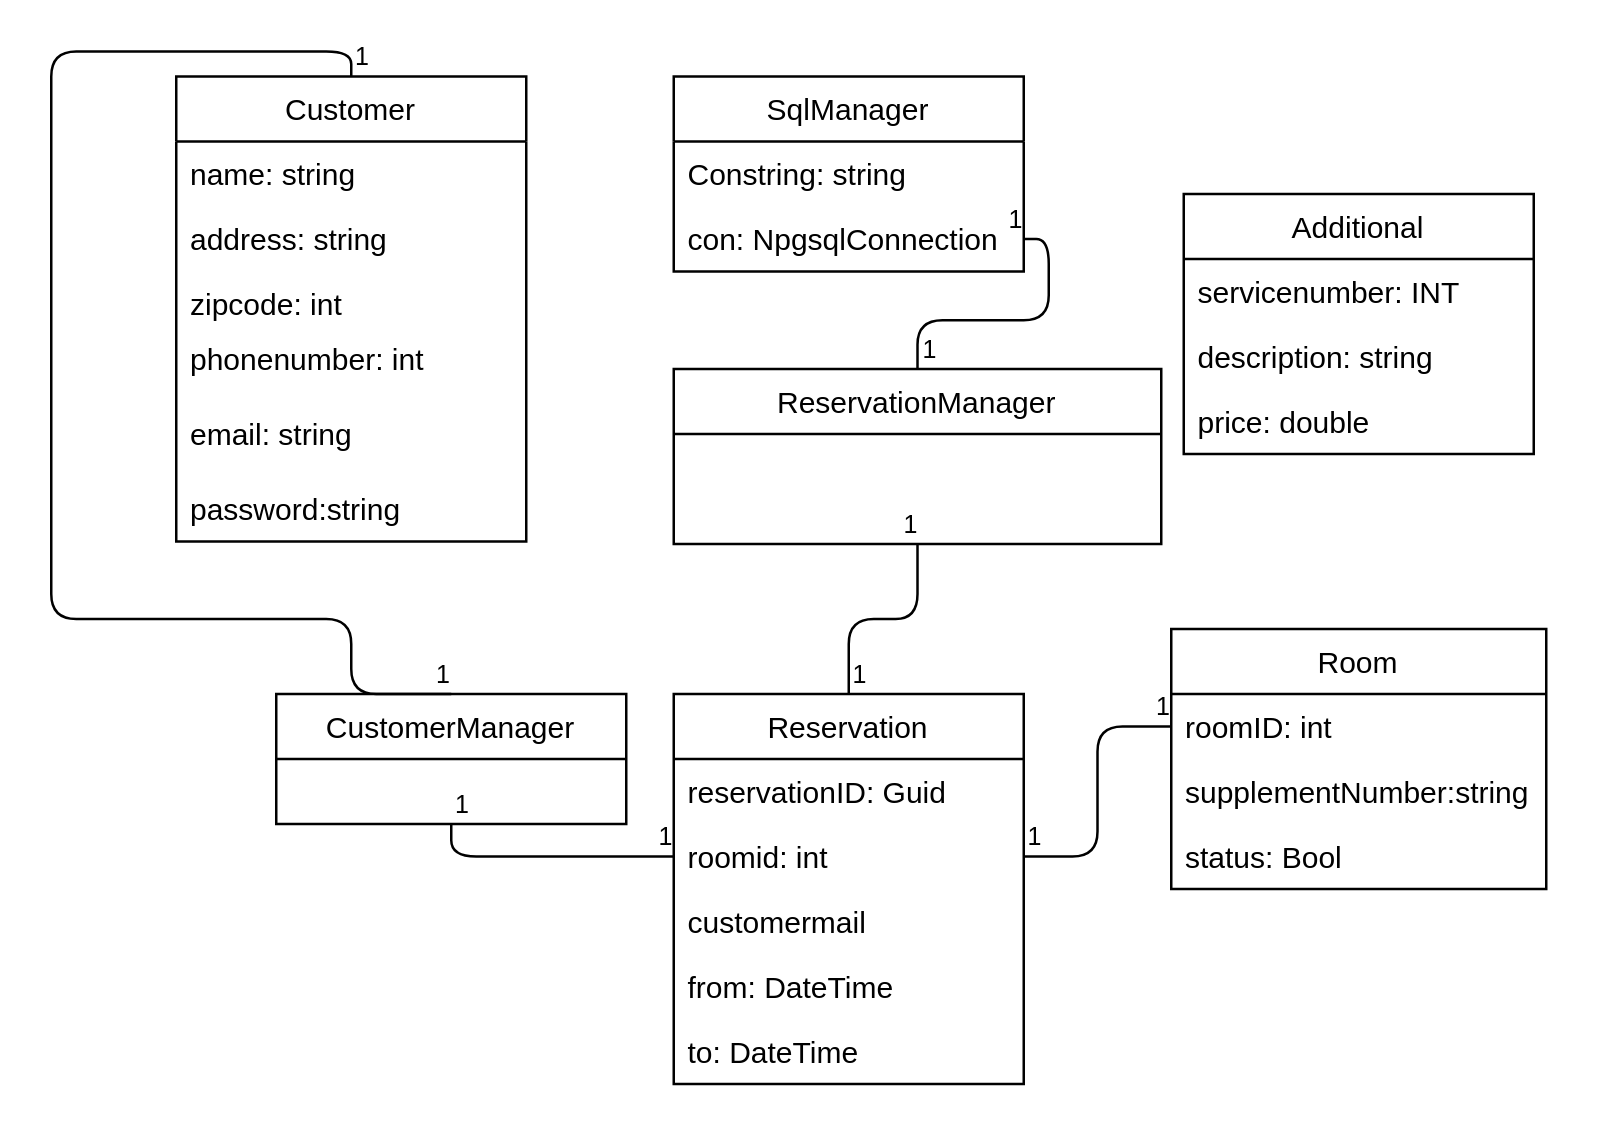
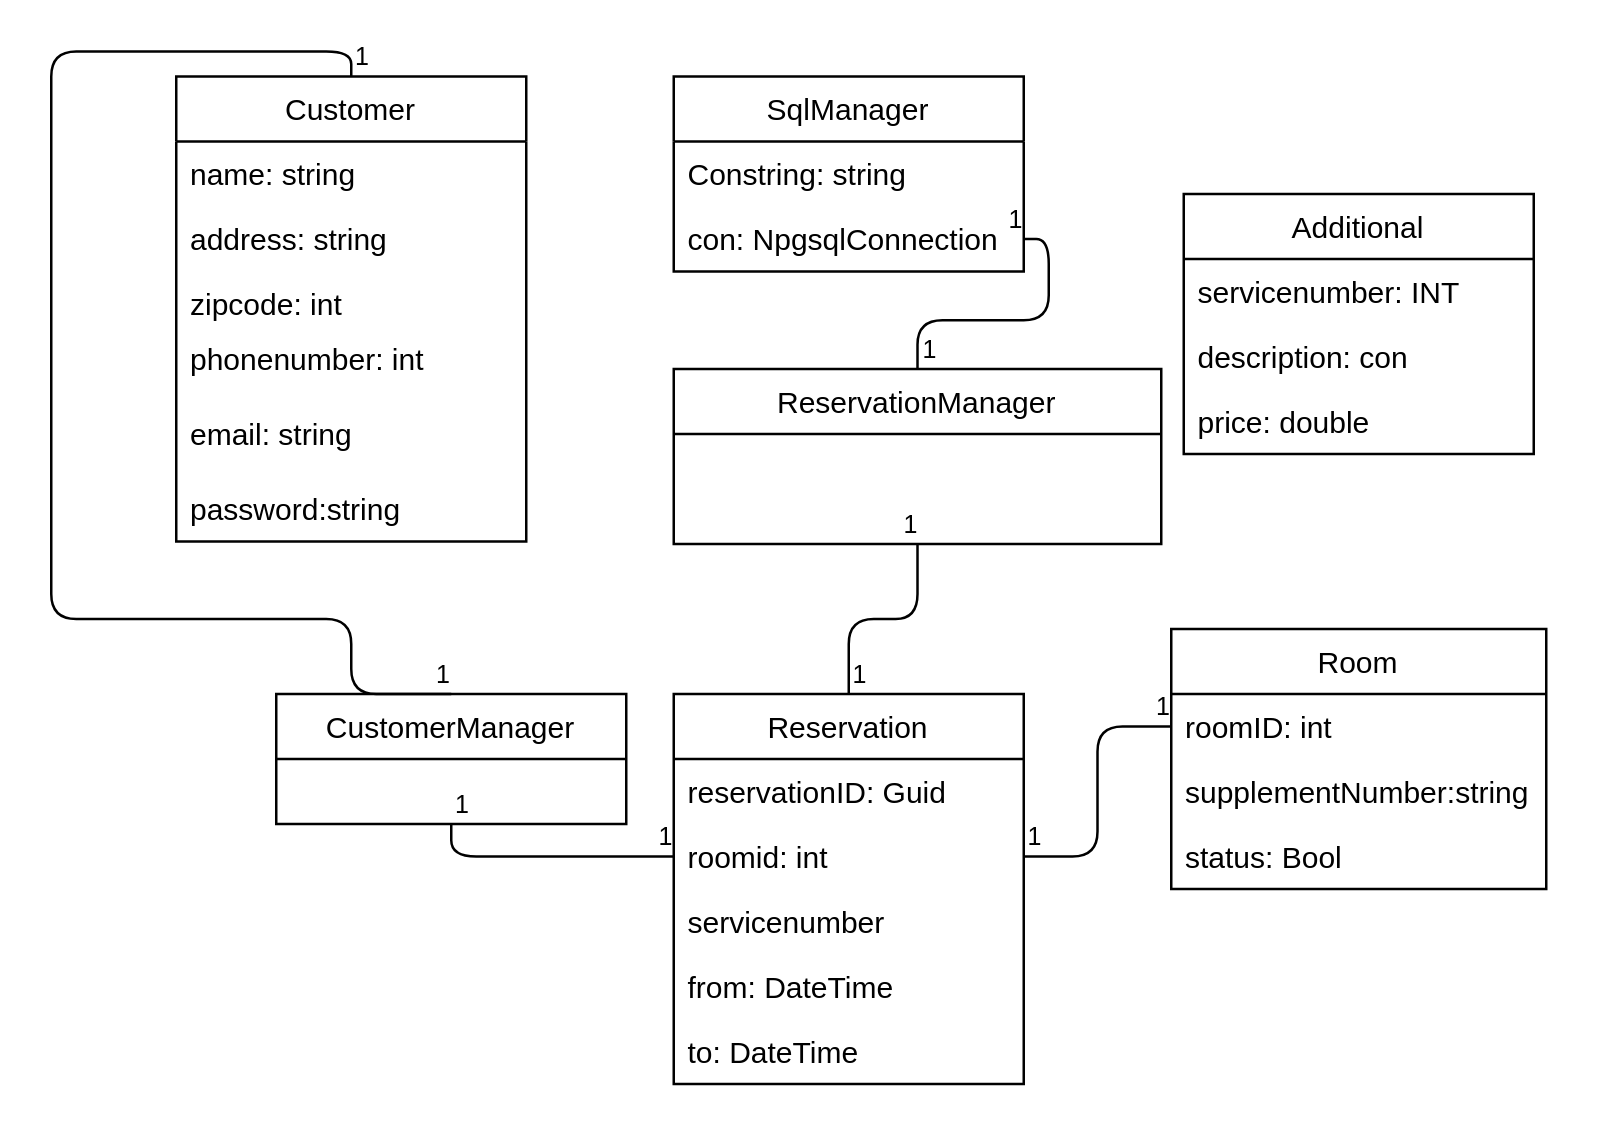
node "description: string": label "description: string" -> "description: con"
node "customermail": label "customermail" -> "servicenumber"
